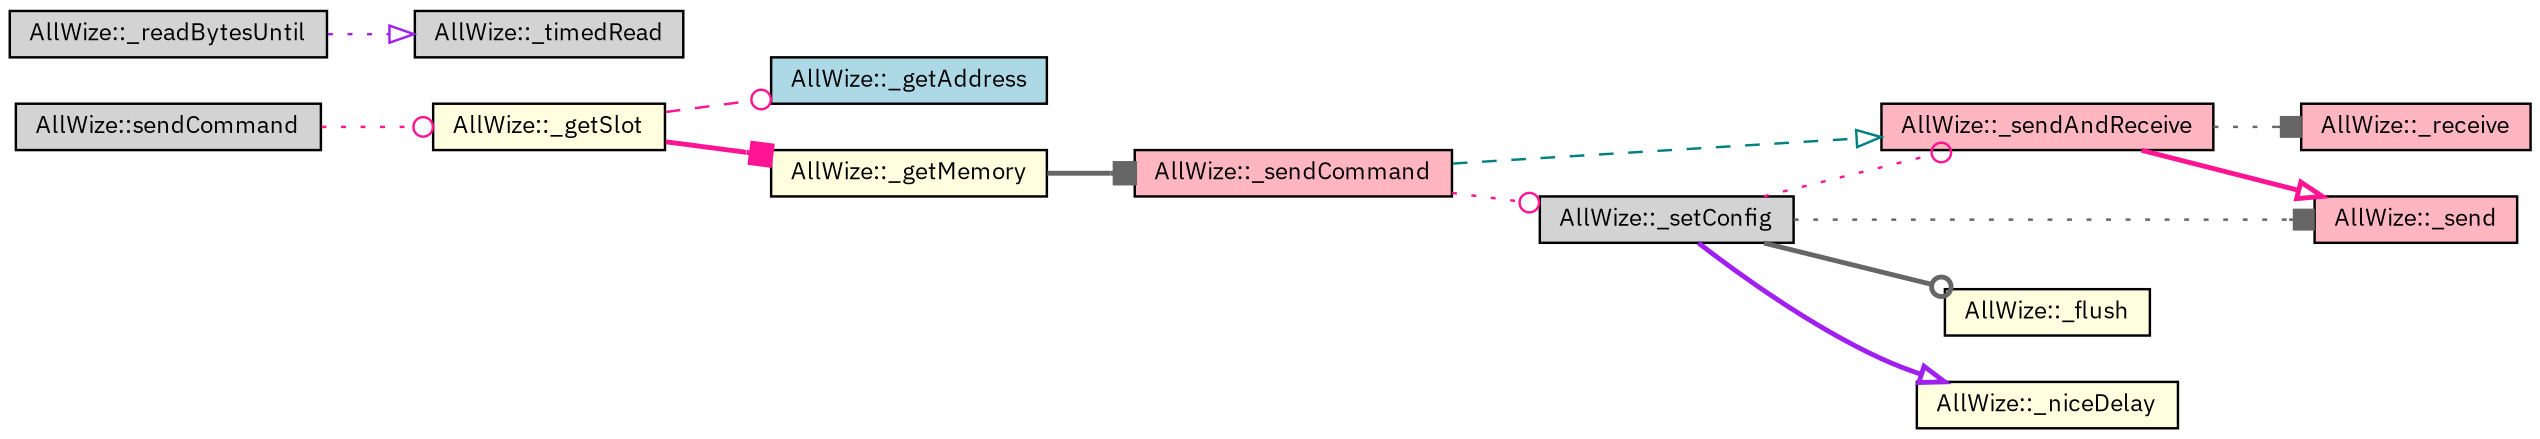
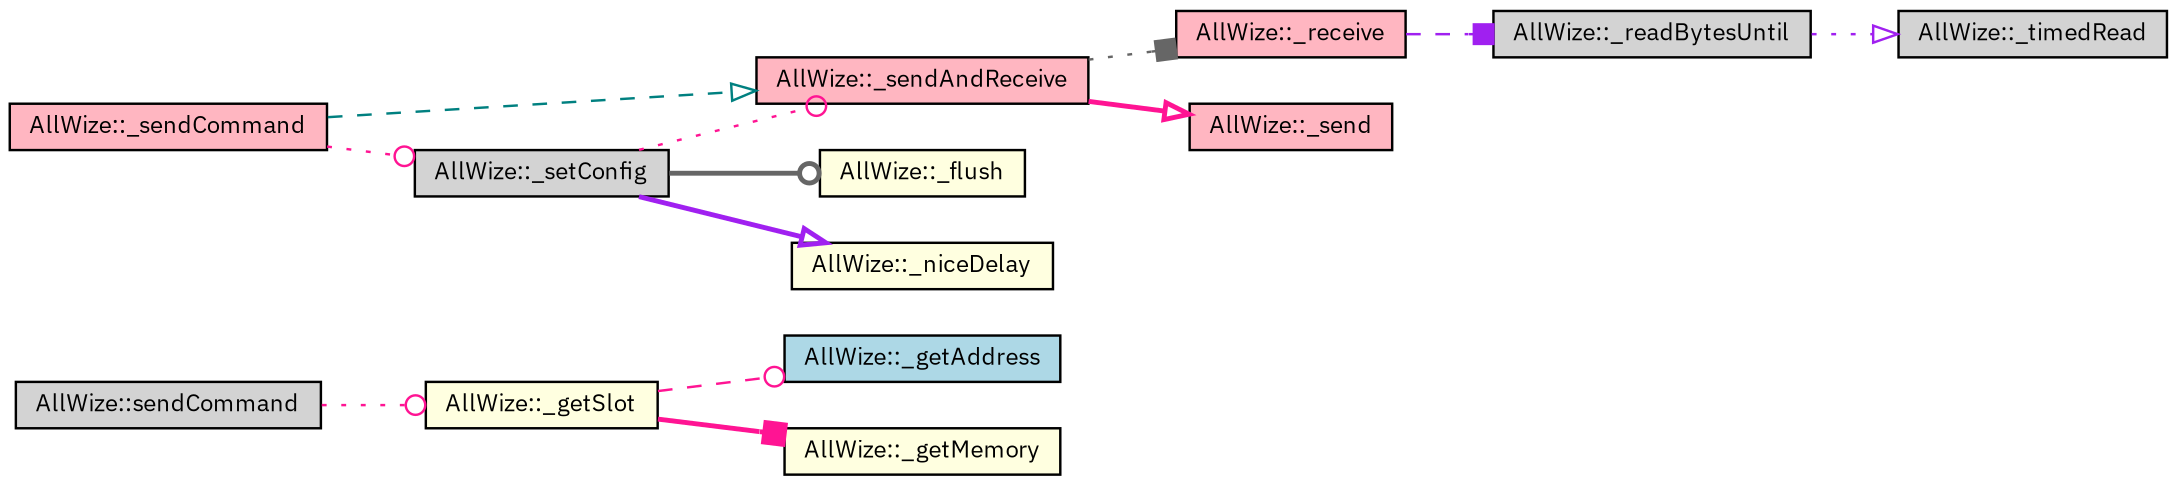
edge "AllWize::_receive" -> "AllWize::_readBytesUntil": added
edge "AllWize::_getMemory" -> "AllWize::_sendCommand": removed
edge "AllWize::_setConfig" -> "AllWize::_send": removed
